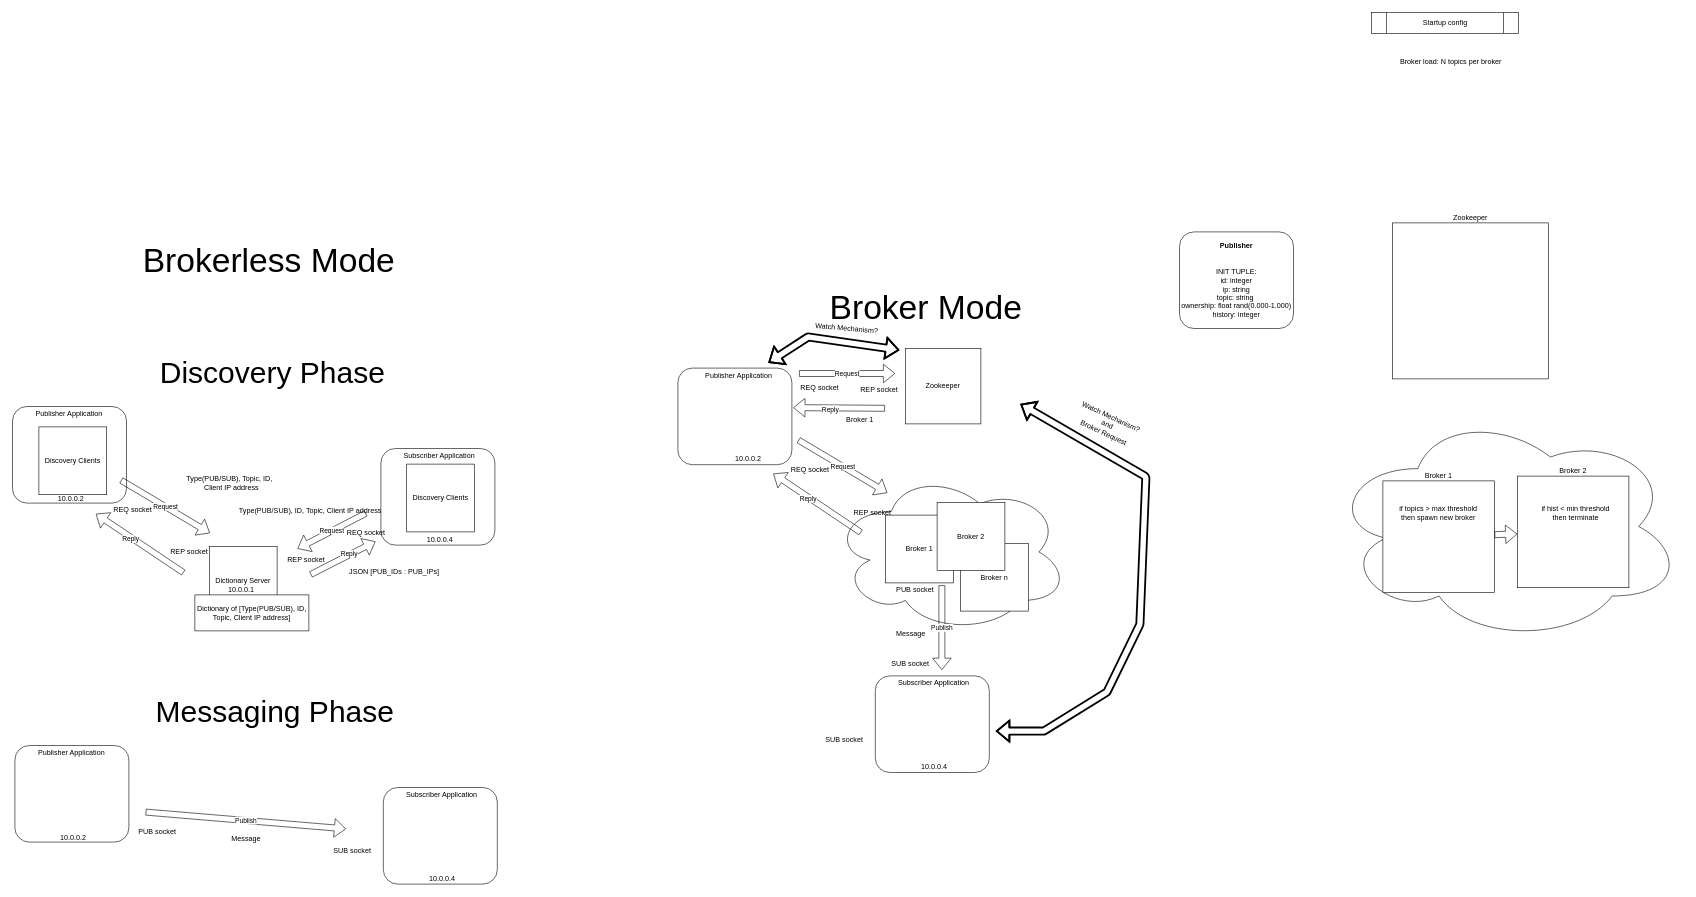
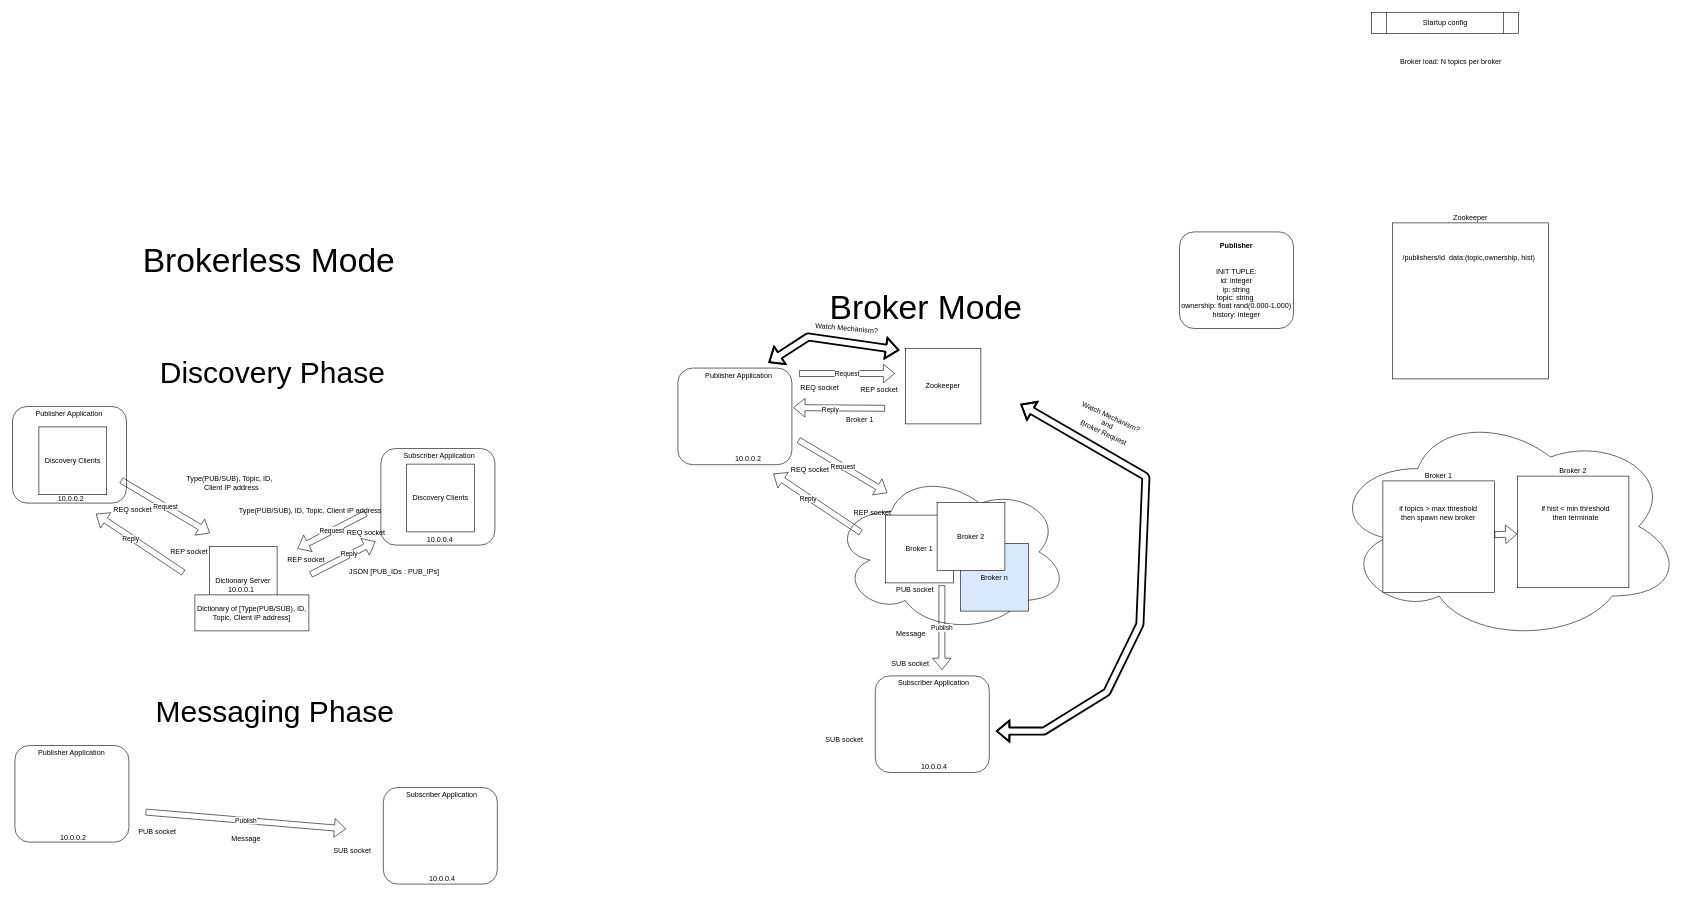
node "/publishers/id data:(topic,ownership, hist)": added
node "Broker n": fillcolor #ffffff -> #dae8fc
